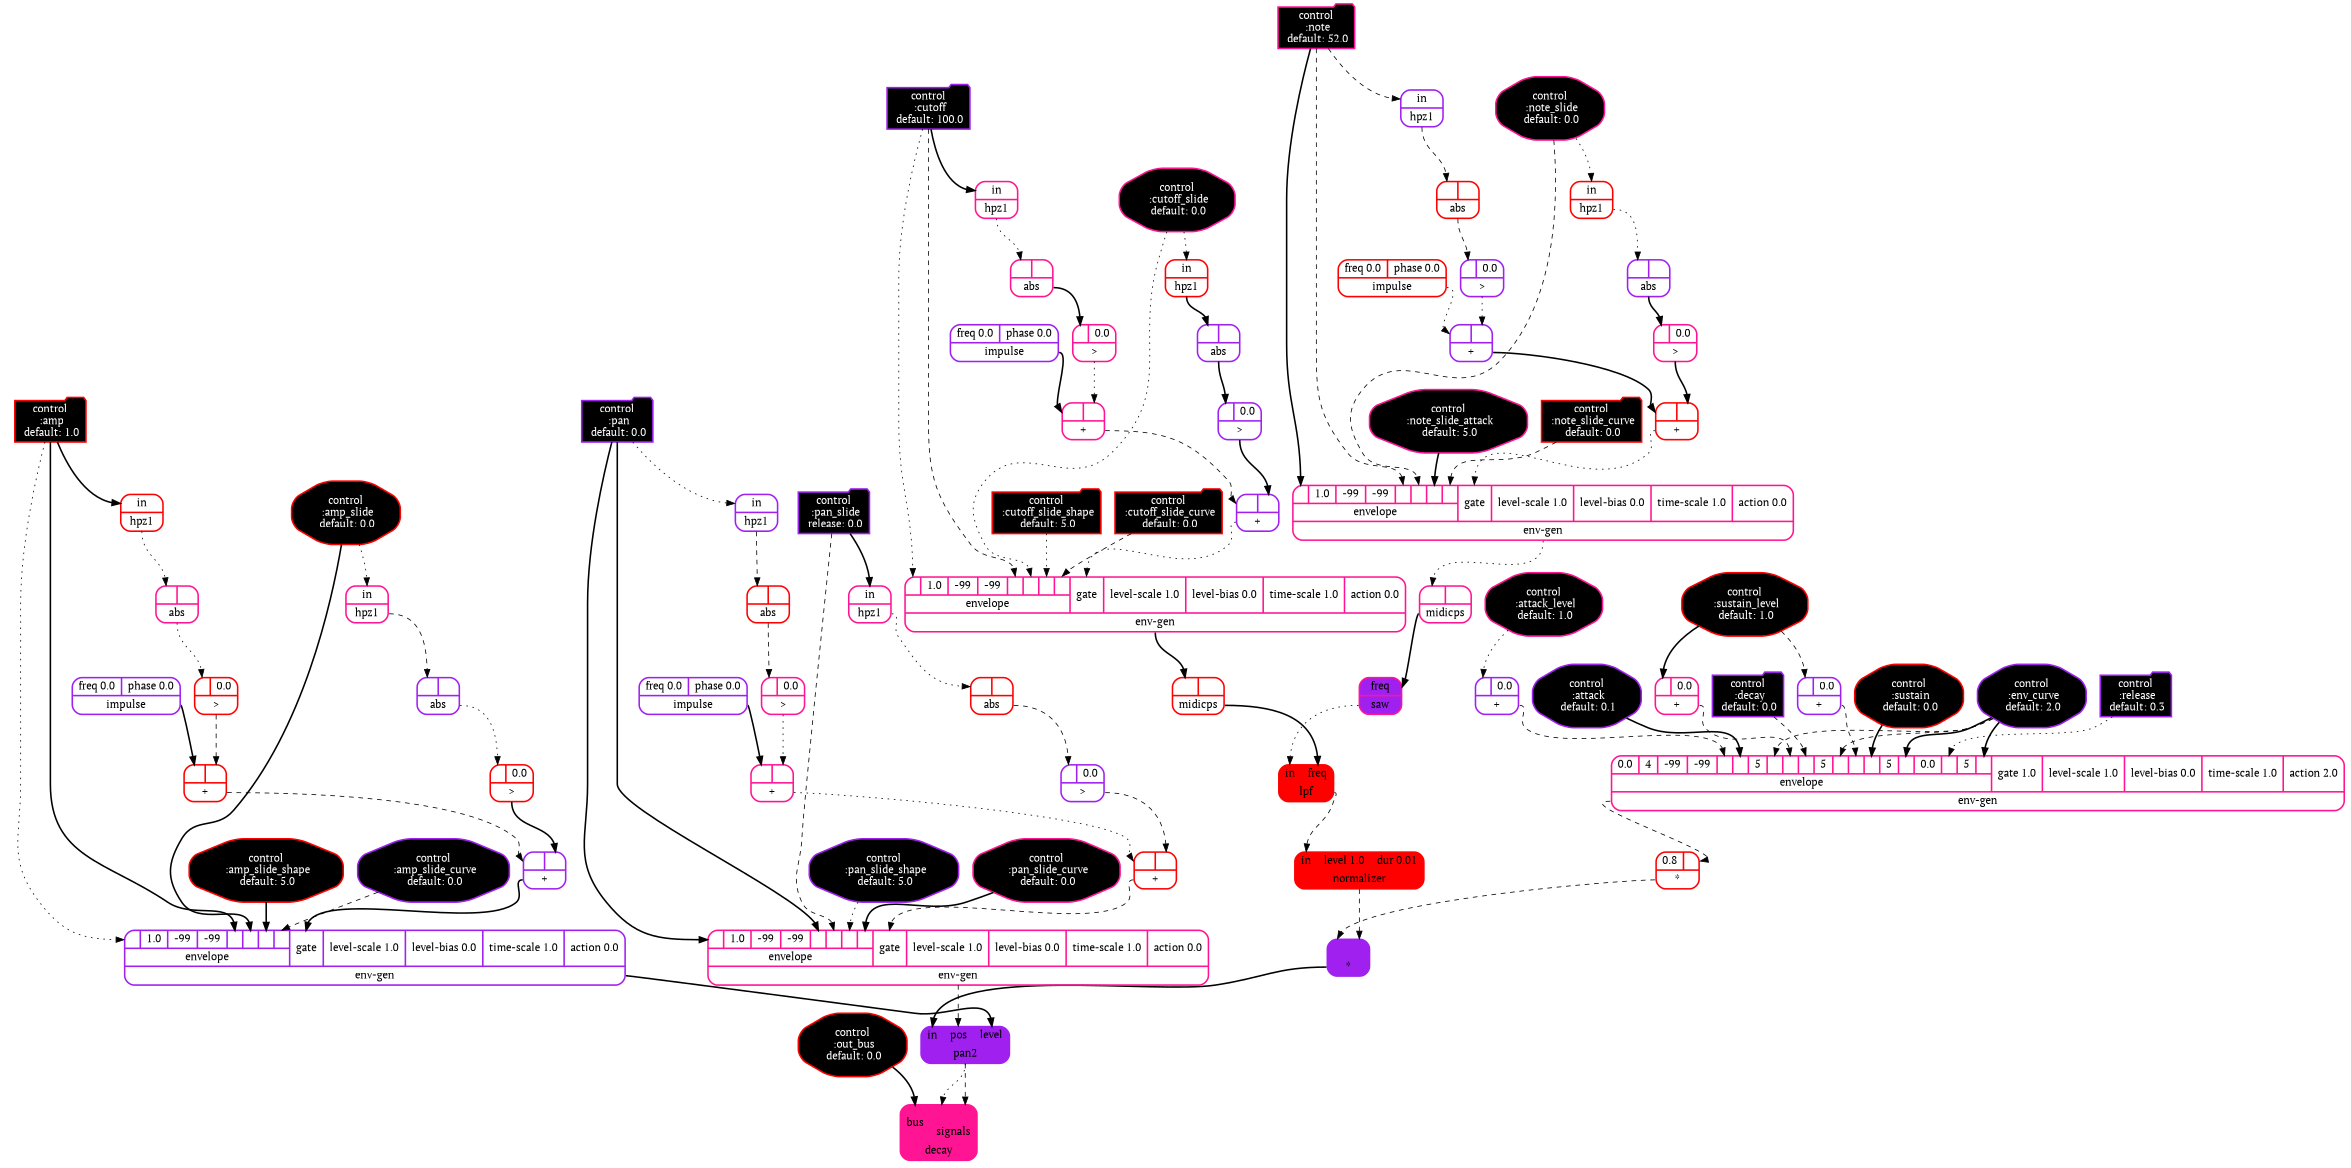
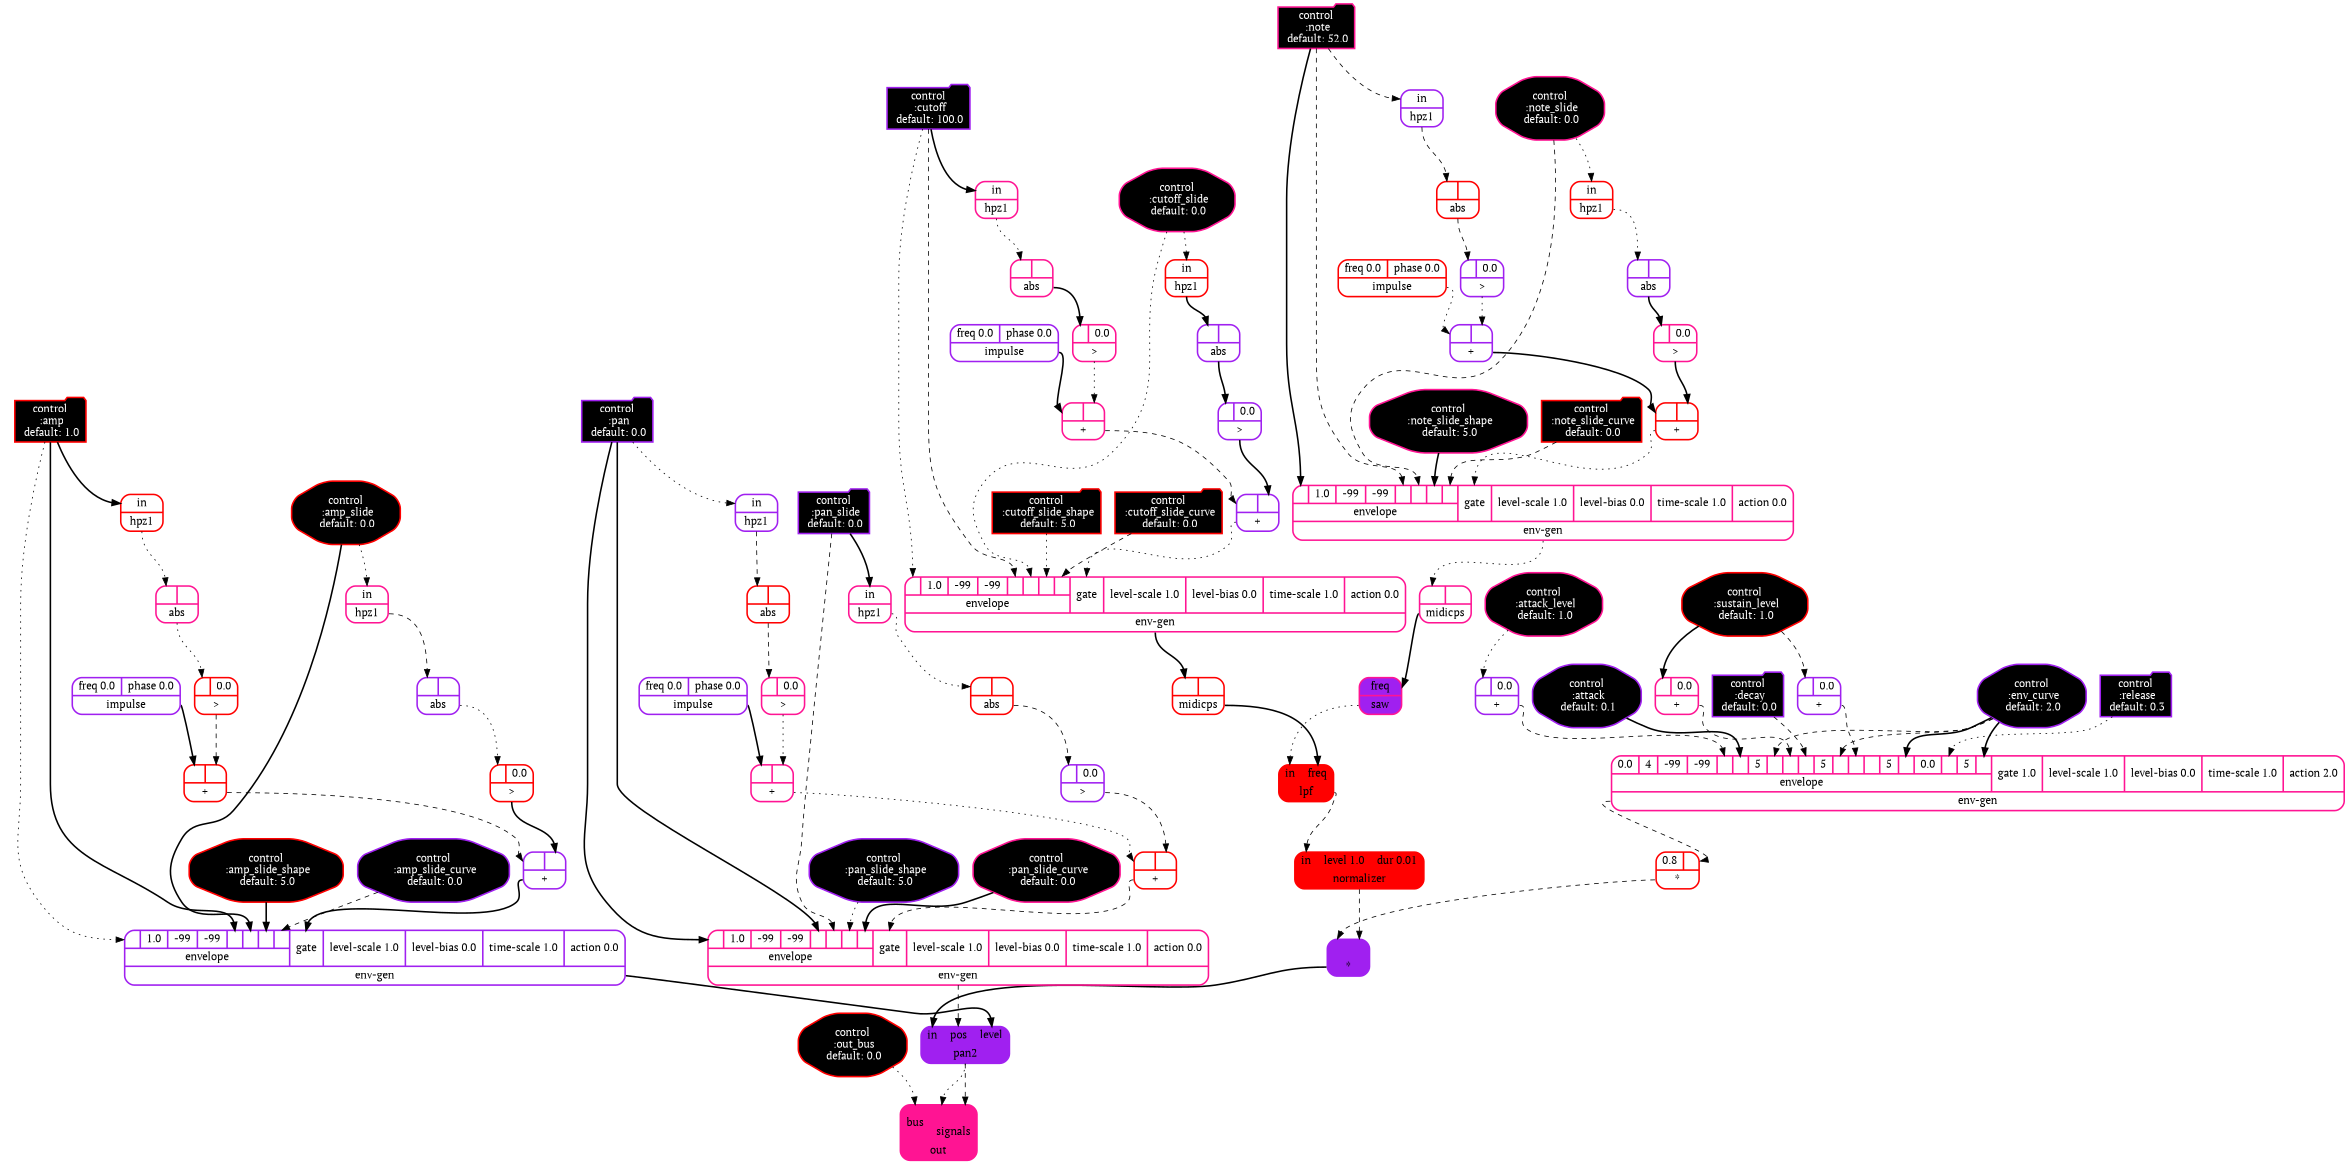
node "control :note_slide_attack default: 5.0": label "control :note_slide_attack default: 5.0" -> "control :note_slide_shape default: 5.0"
node "control :pan_slide release: 0.0": label "control :pan_slide release: 0.0" -> "control :pan_slide default: 0.0"
node "control :sustain default: 0.0": removed
edge "control :out_bus default: 0.0" -> "bus": style bold -> dotted
node "bus": text "decay" -> "out"
